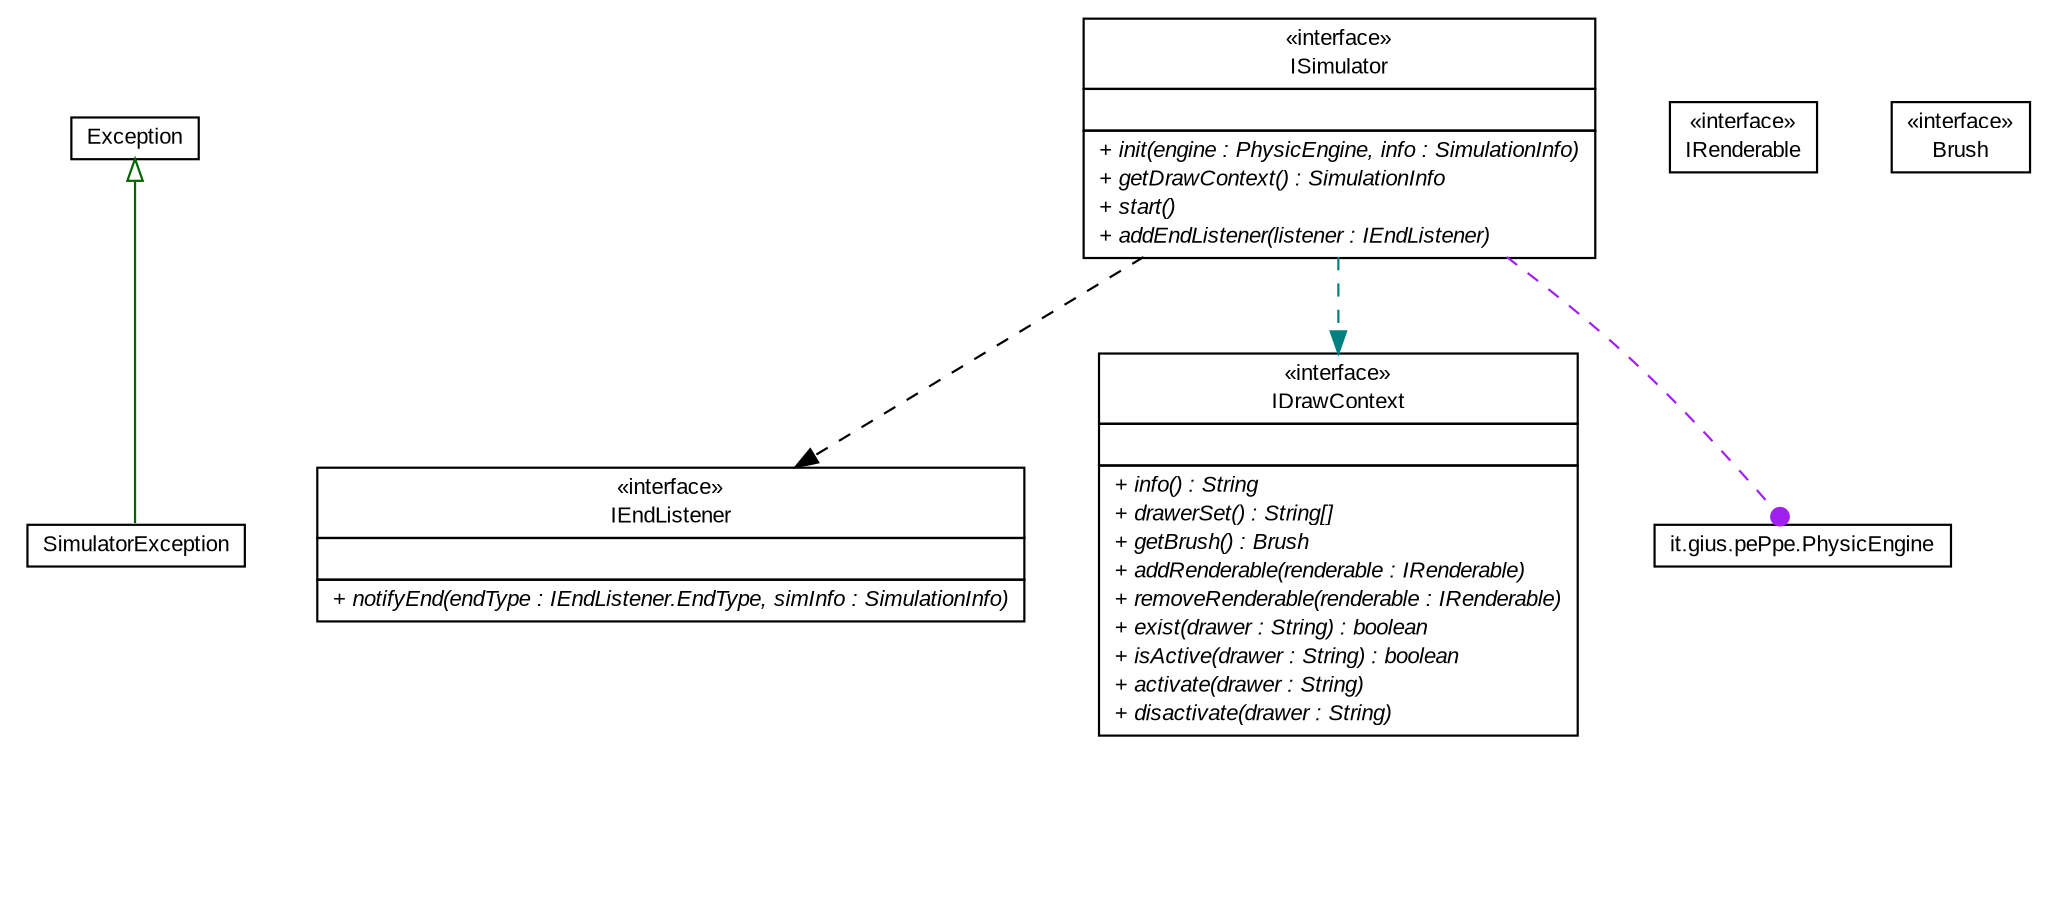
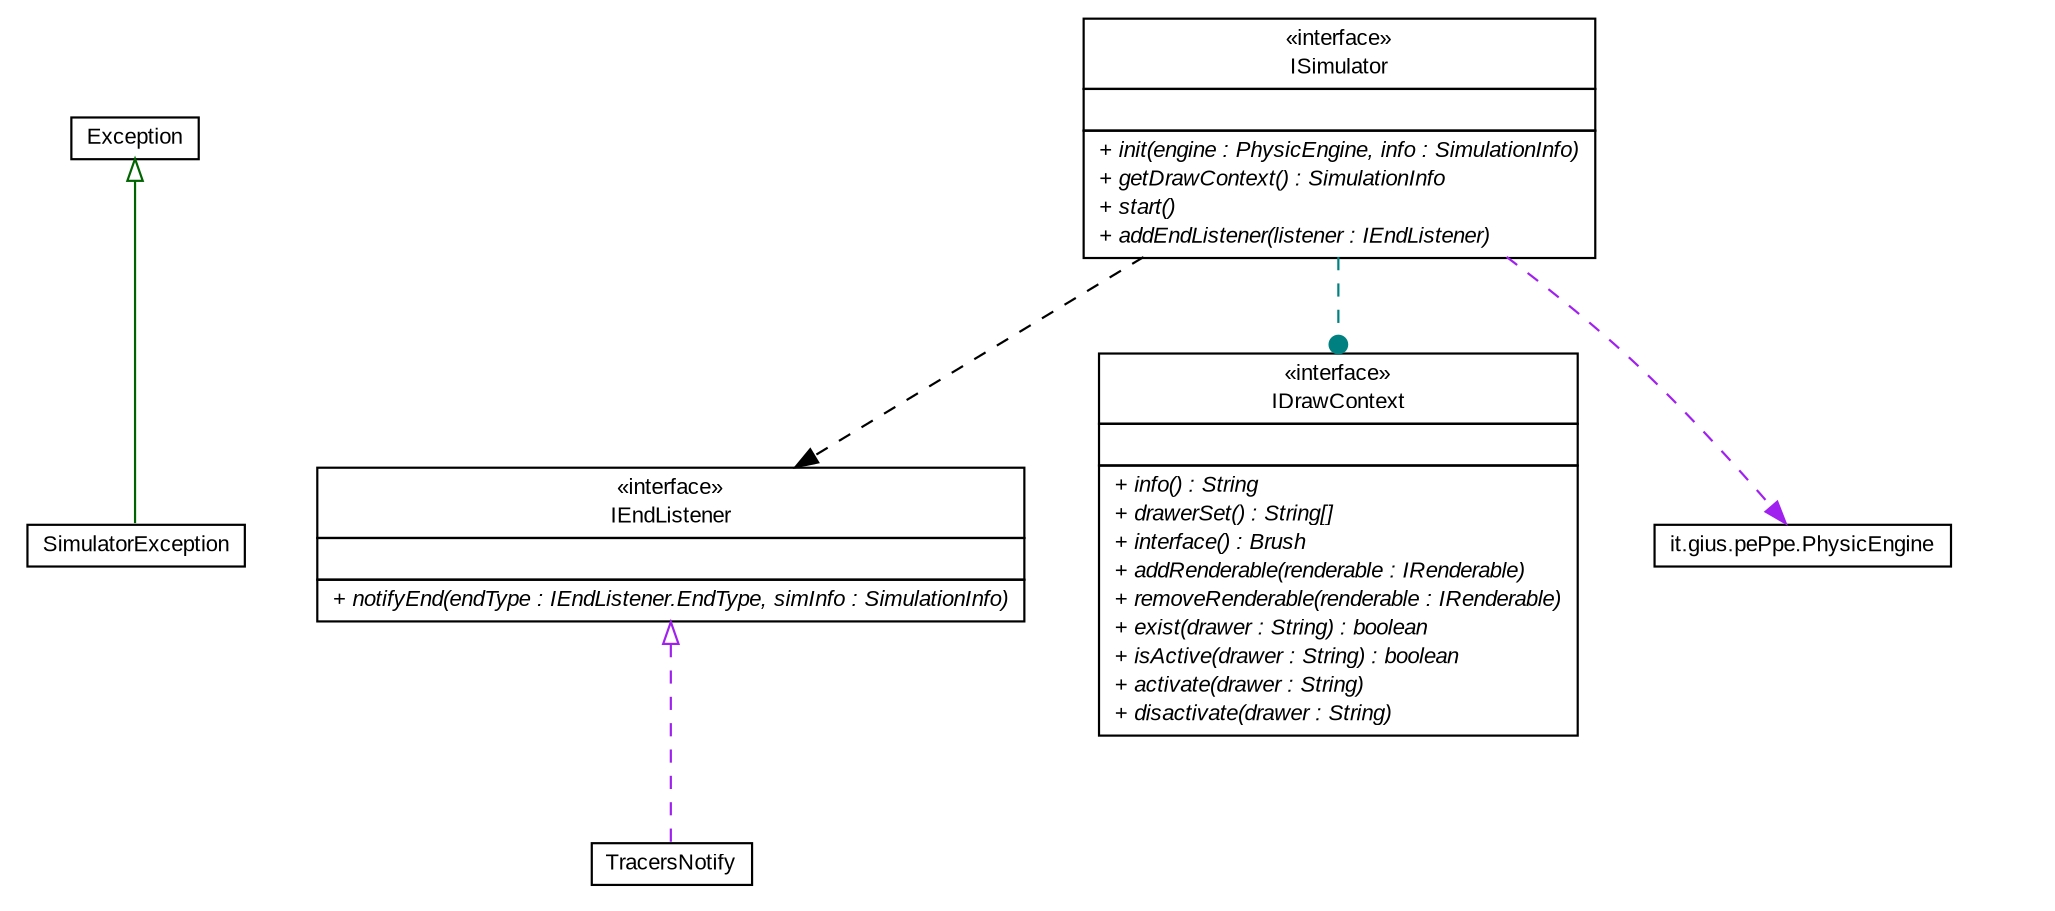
node "IRenderable": removed
node "Brush": removed
edge "ISimulator" -> "IDrawContext": arrowhead normal -> dot
edge "ISimulator" -> "it.gius.pePpe.PhysicEngine": arrowhead dot -> normal
node "IDrawContext": text "+ getBrush() : Brush" -> "+ interface() : Brush"
node "TracersNotify": added
